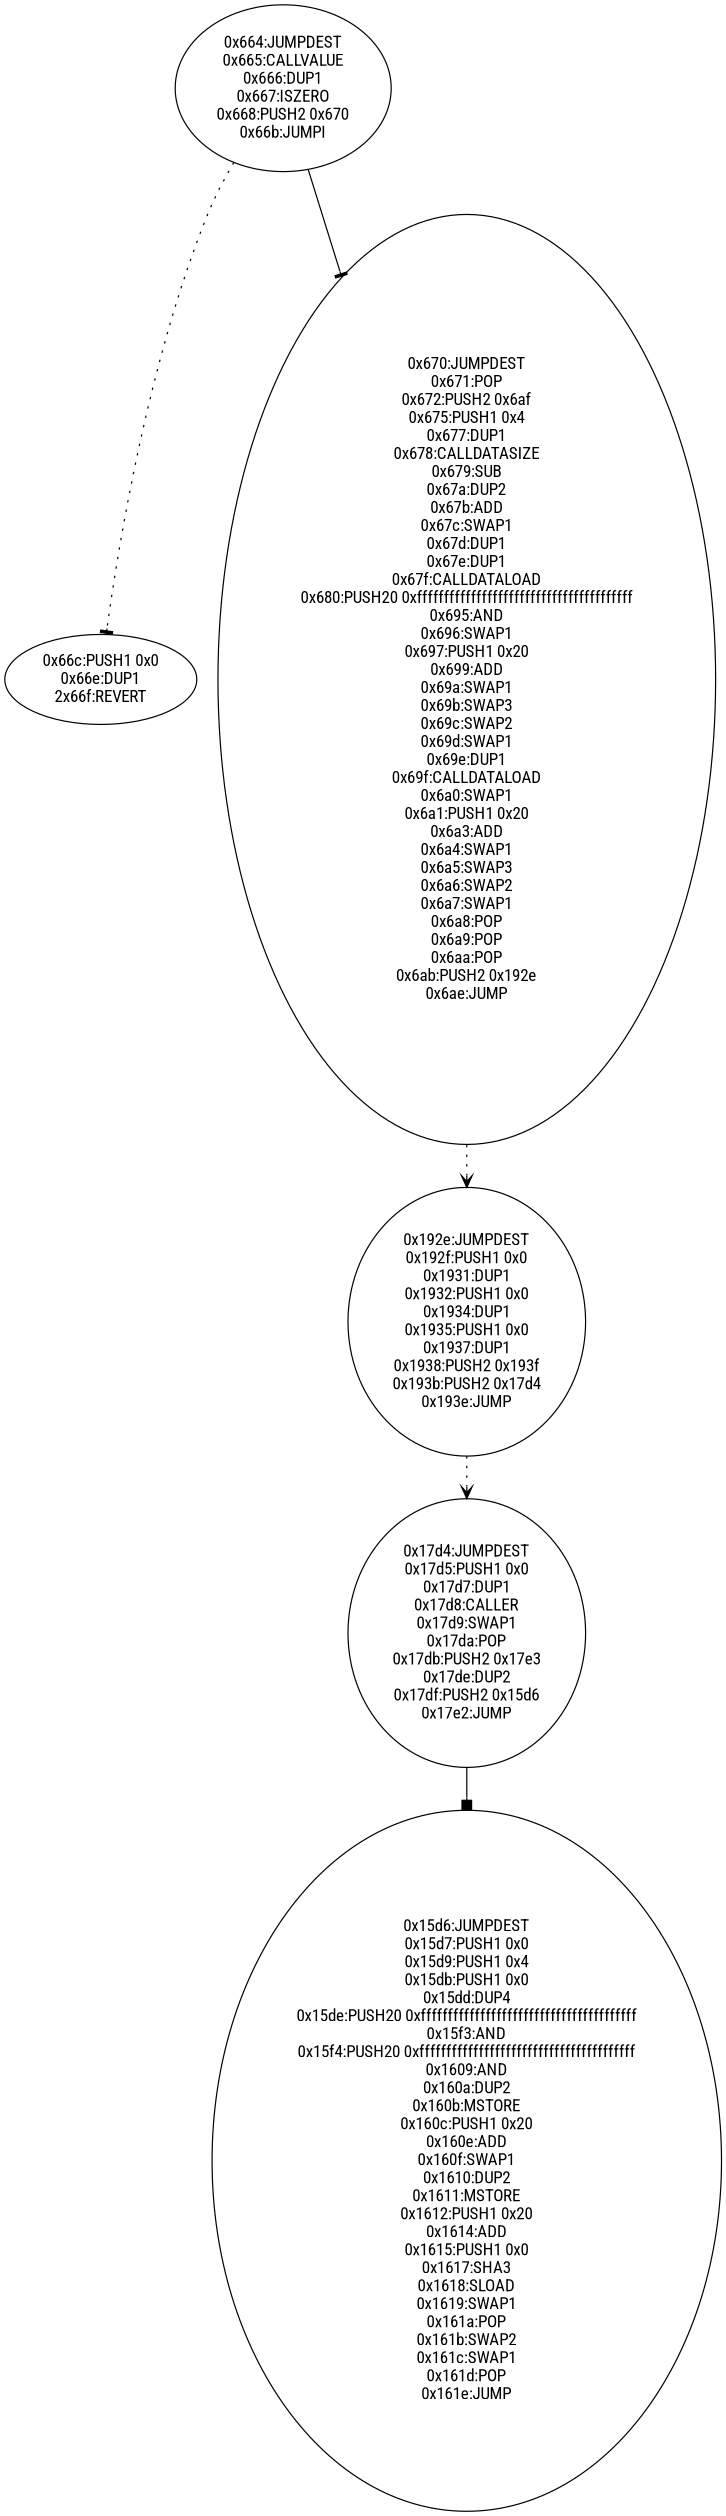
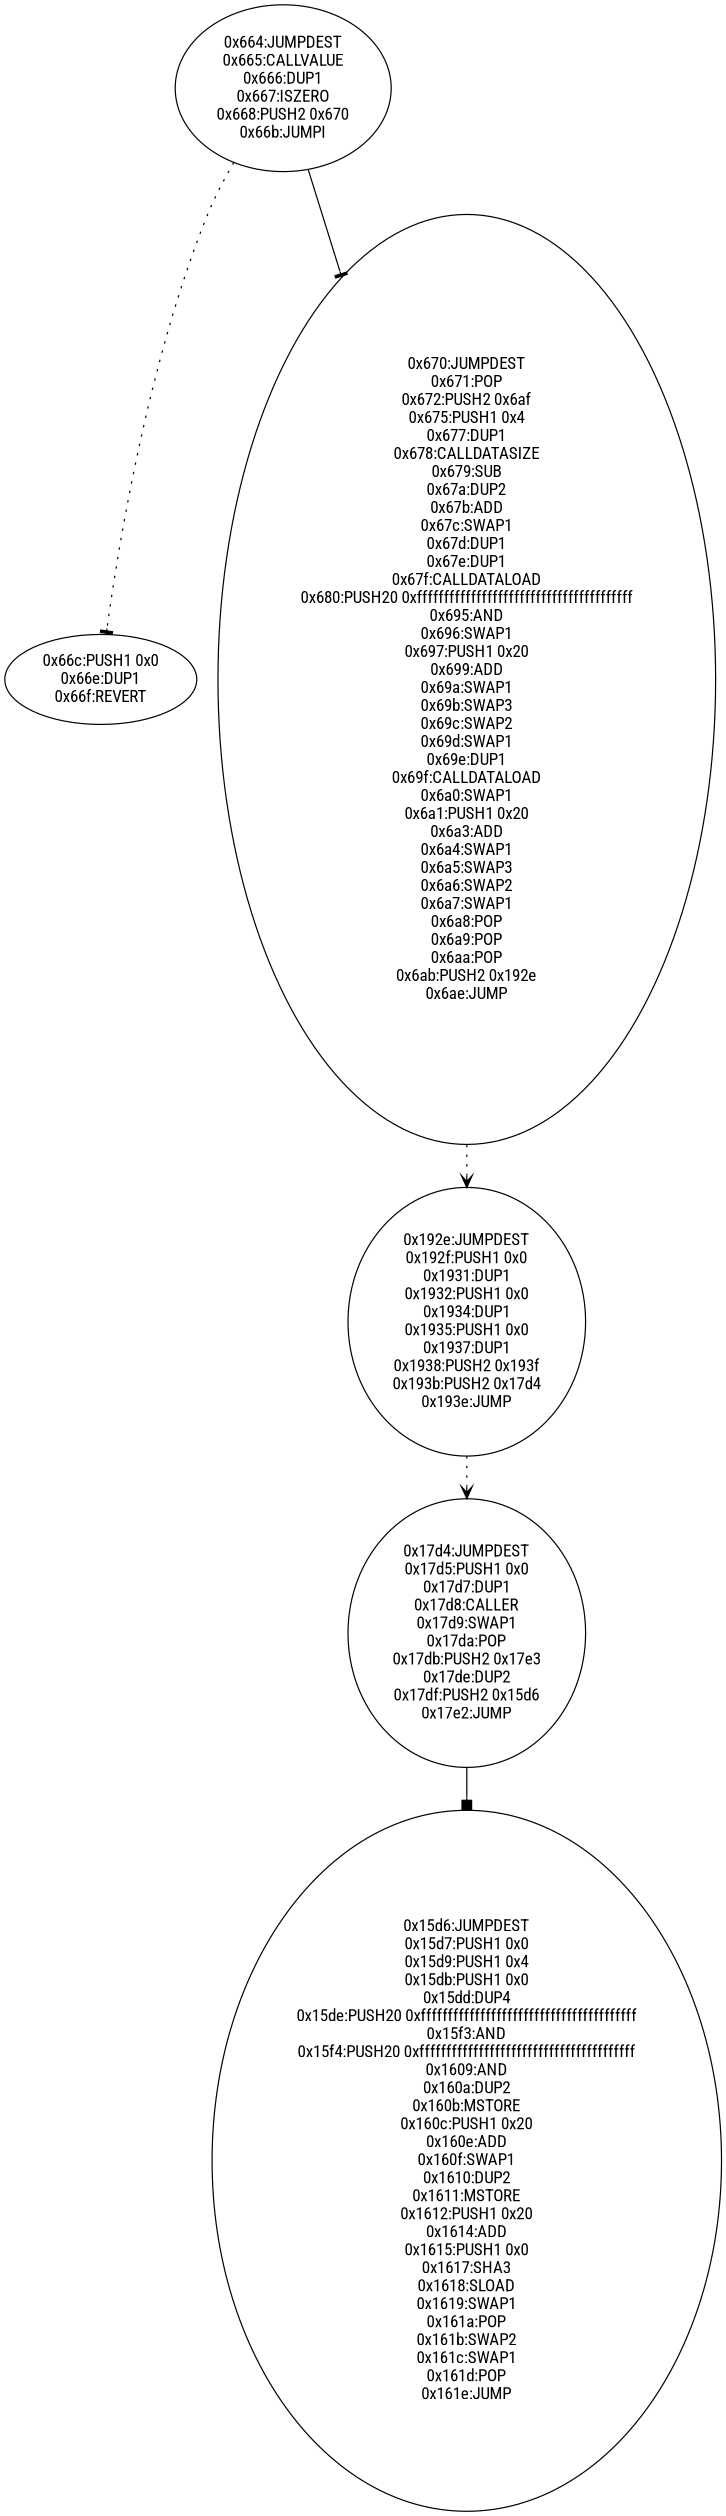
node "0x66c:PUSH1 0x0 0x66e:DUP1 2x66f:REVERT": label "0x66c:PUSH1 0x0 0x66e:DUP1 2x66f:REVERT" -> "0x66c:PUSH1 0x0 0x66e:DUP1 0x66f:REVERT"
